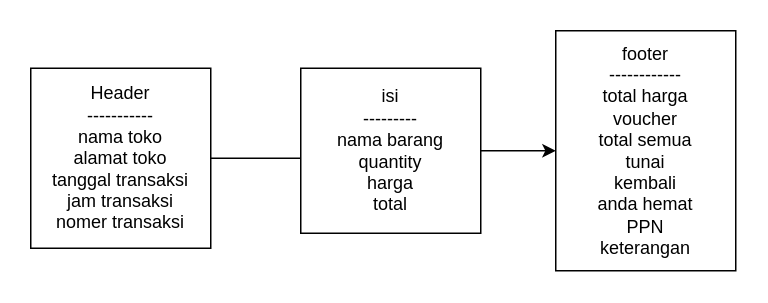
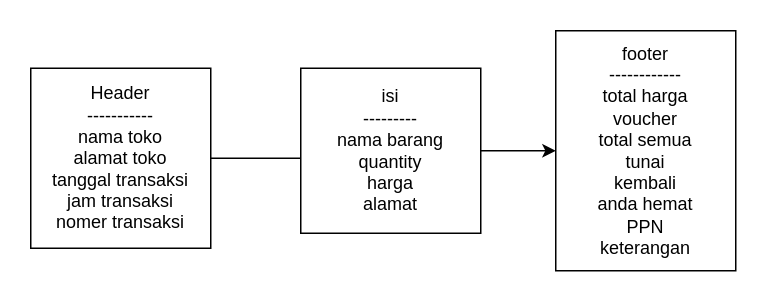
node "isi --------- nama barang quantity harga total": label "isi --------- nama barang quantity harga total" -> "isi --------- nama barang quantity harga alamat"
